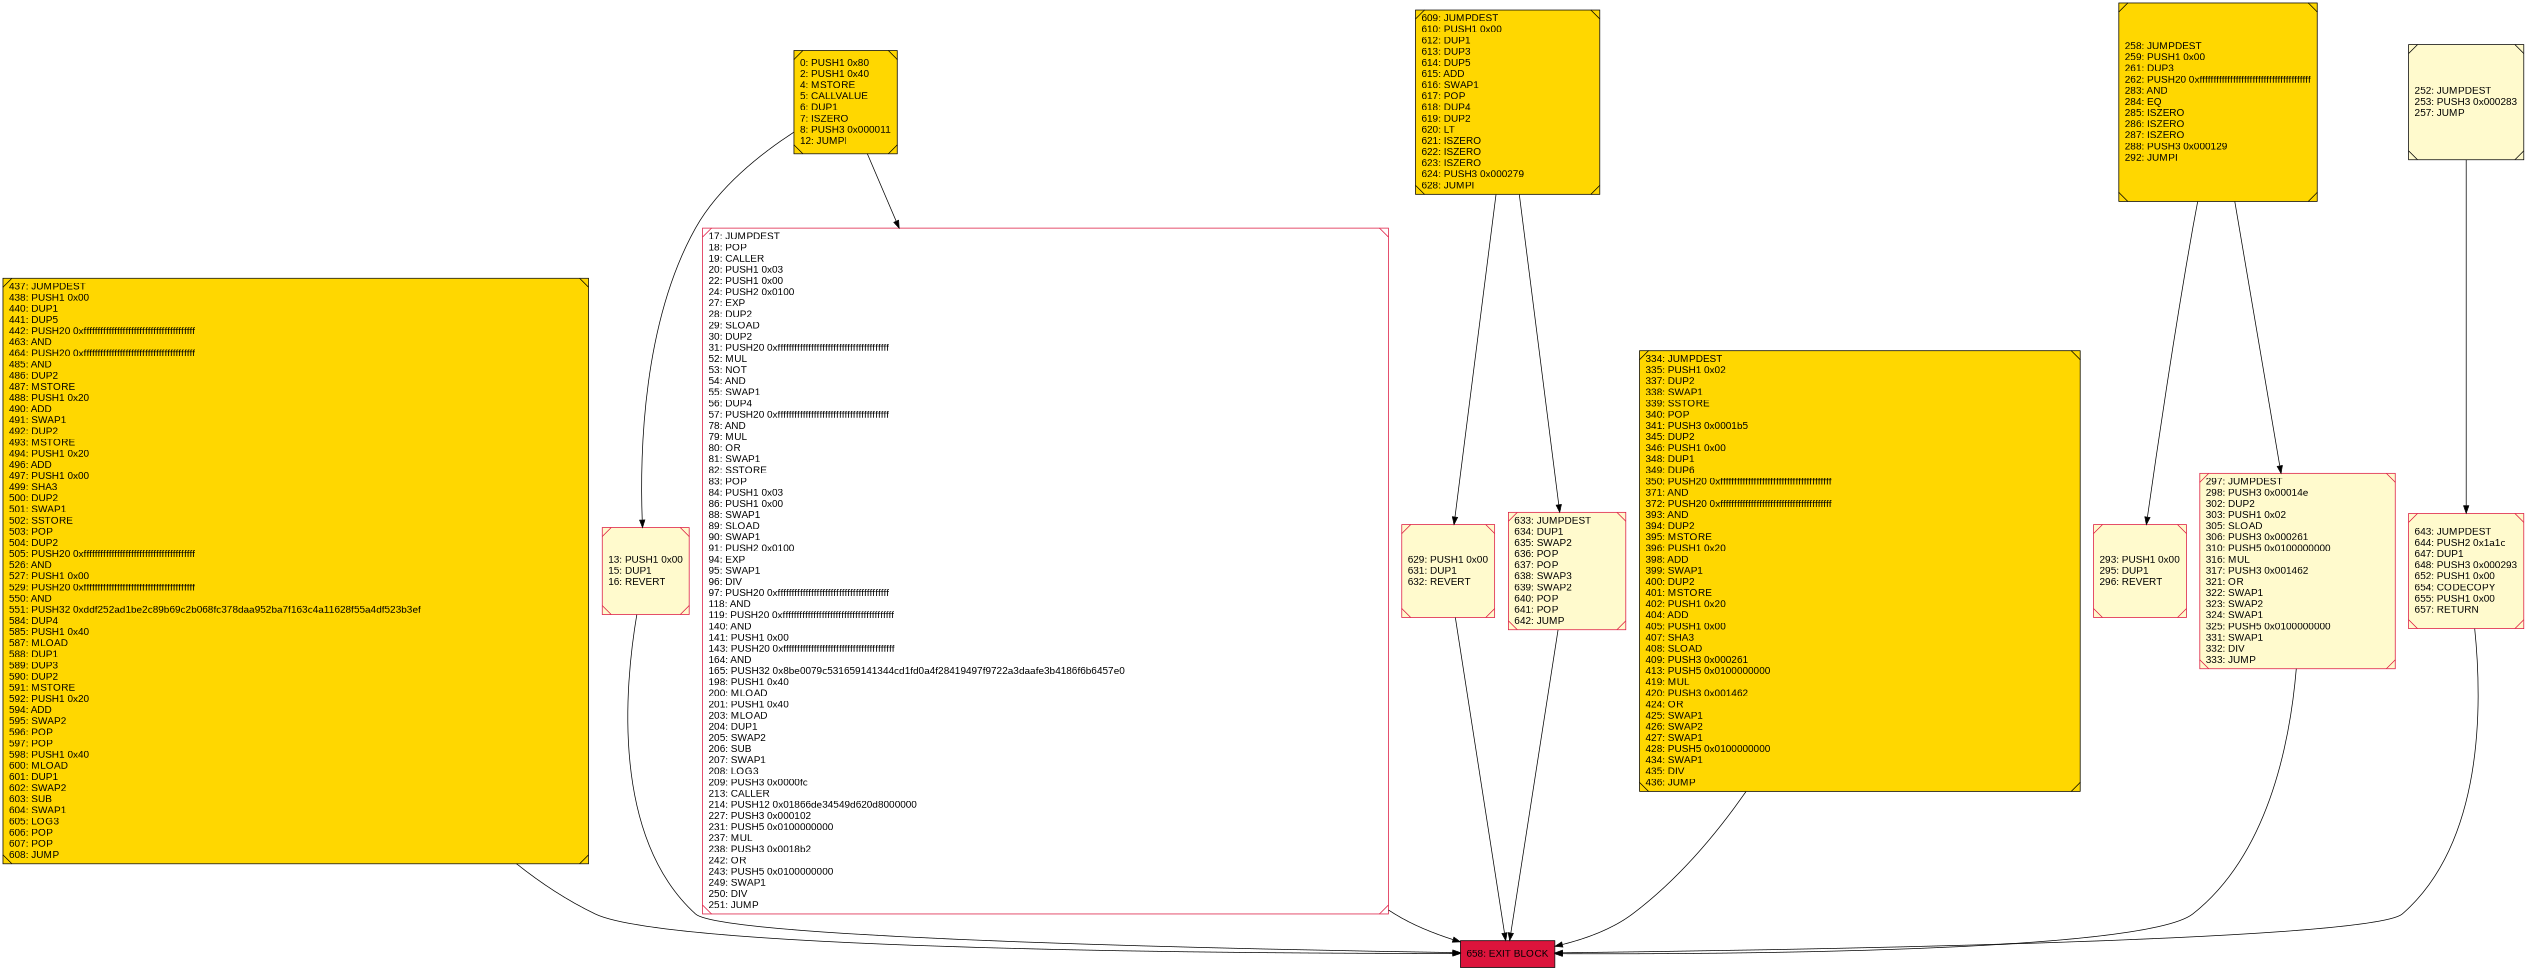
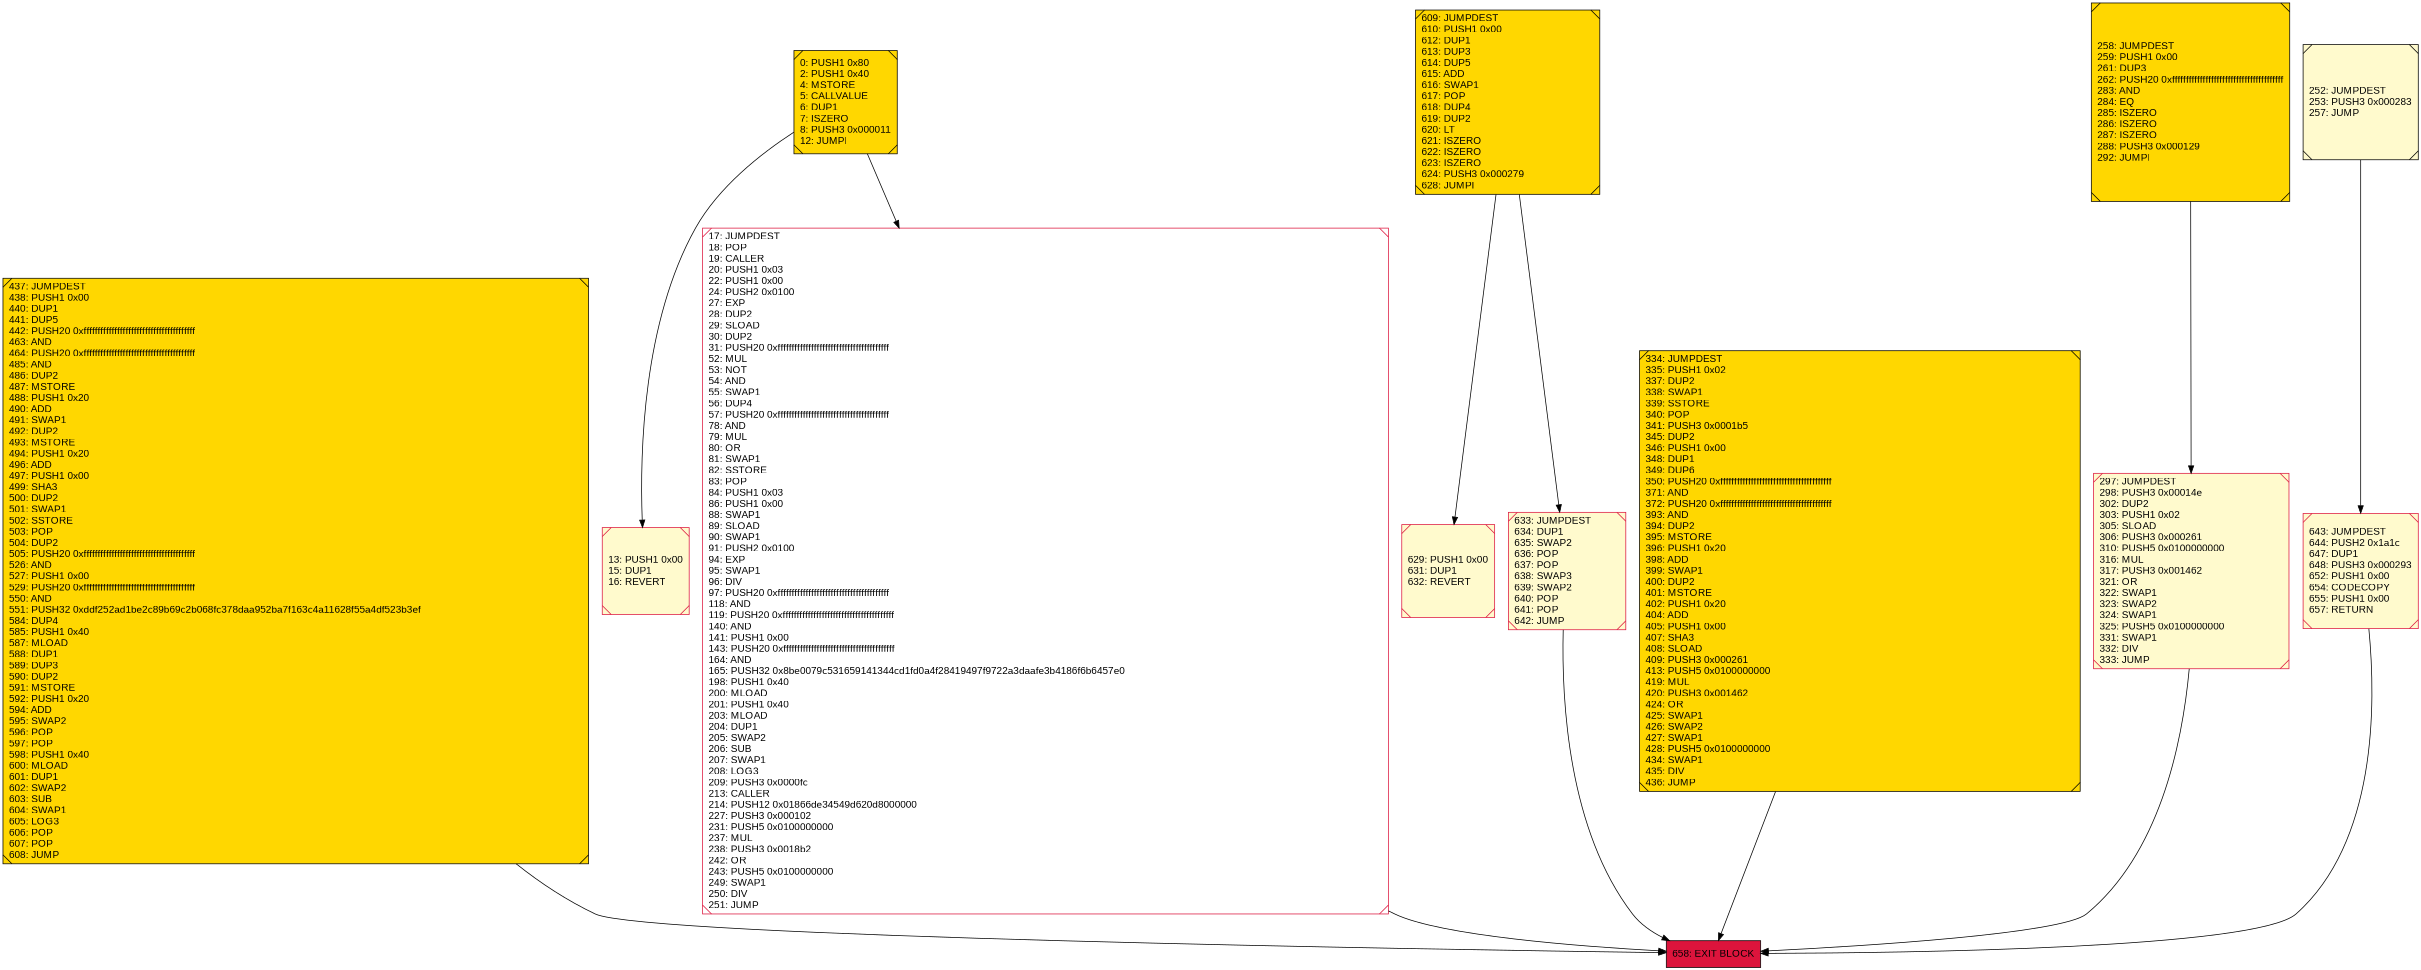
node "293: PUSH1 0x00 295: DUP1 296: REVERT": removed
edge "629: PUSH1 0x00 631: DUP1 632: REVERT" -> "658: EXIT BLOCK": removed
edge "13: PUSH1 0x00 15: DUP1 16: REVERT" -> "658: EXIT BLOCK": removed
